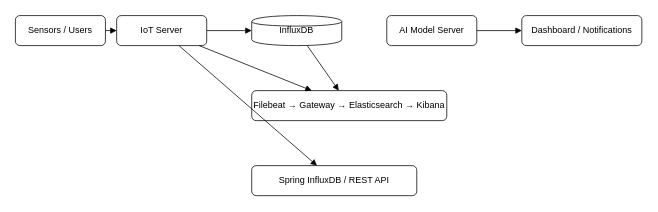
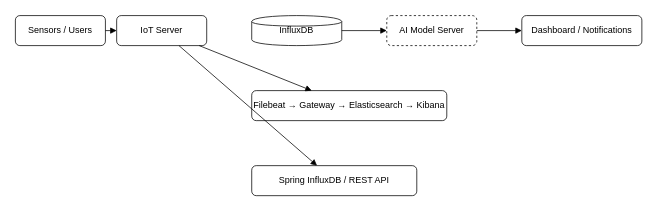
edge "IoT Server" -> "InfluxDB": removed
node "AI Model Server": style solid -> dashed
edge "InfluxDB" -> "Filebeat → Gateway → Elasticsearch → Kibana": now "InfluxDB" -> "AI Model Server"
